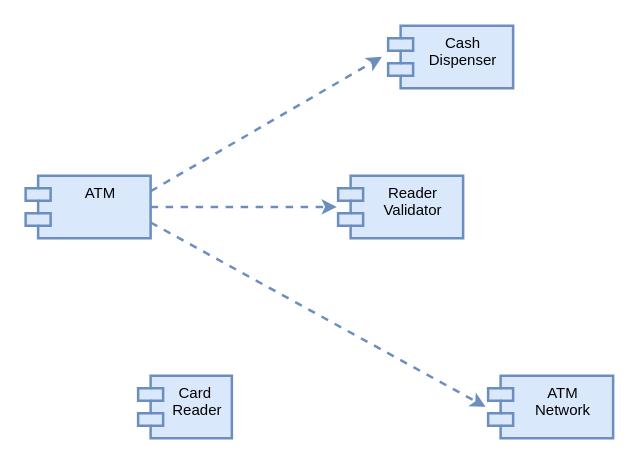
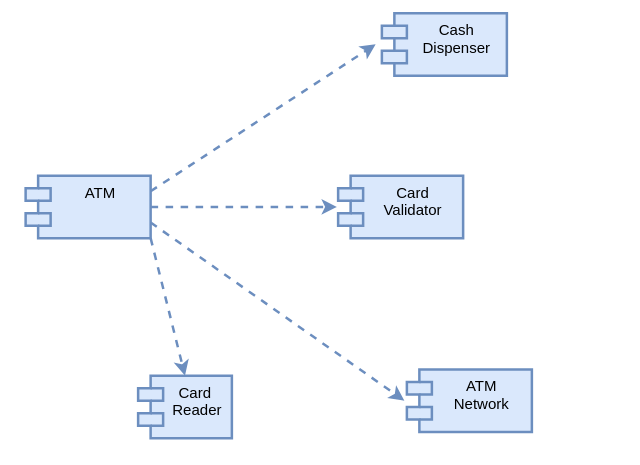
node "Cash Dispenser": moved (451, 57) -> (444, 44)
node "Reader Validator": label "Reader Validator" -> "Card Validator"
edge "ATM" -> "Card Reader": added
node "ATM Network": moved (551, 407) -> (469, 401)
